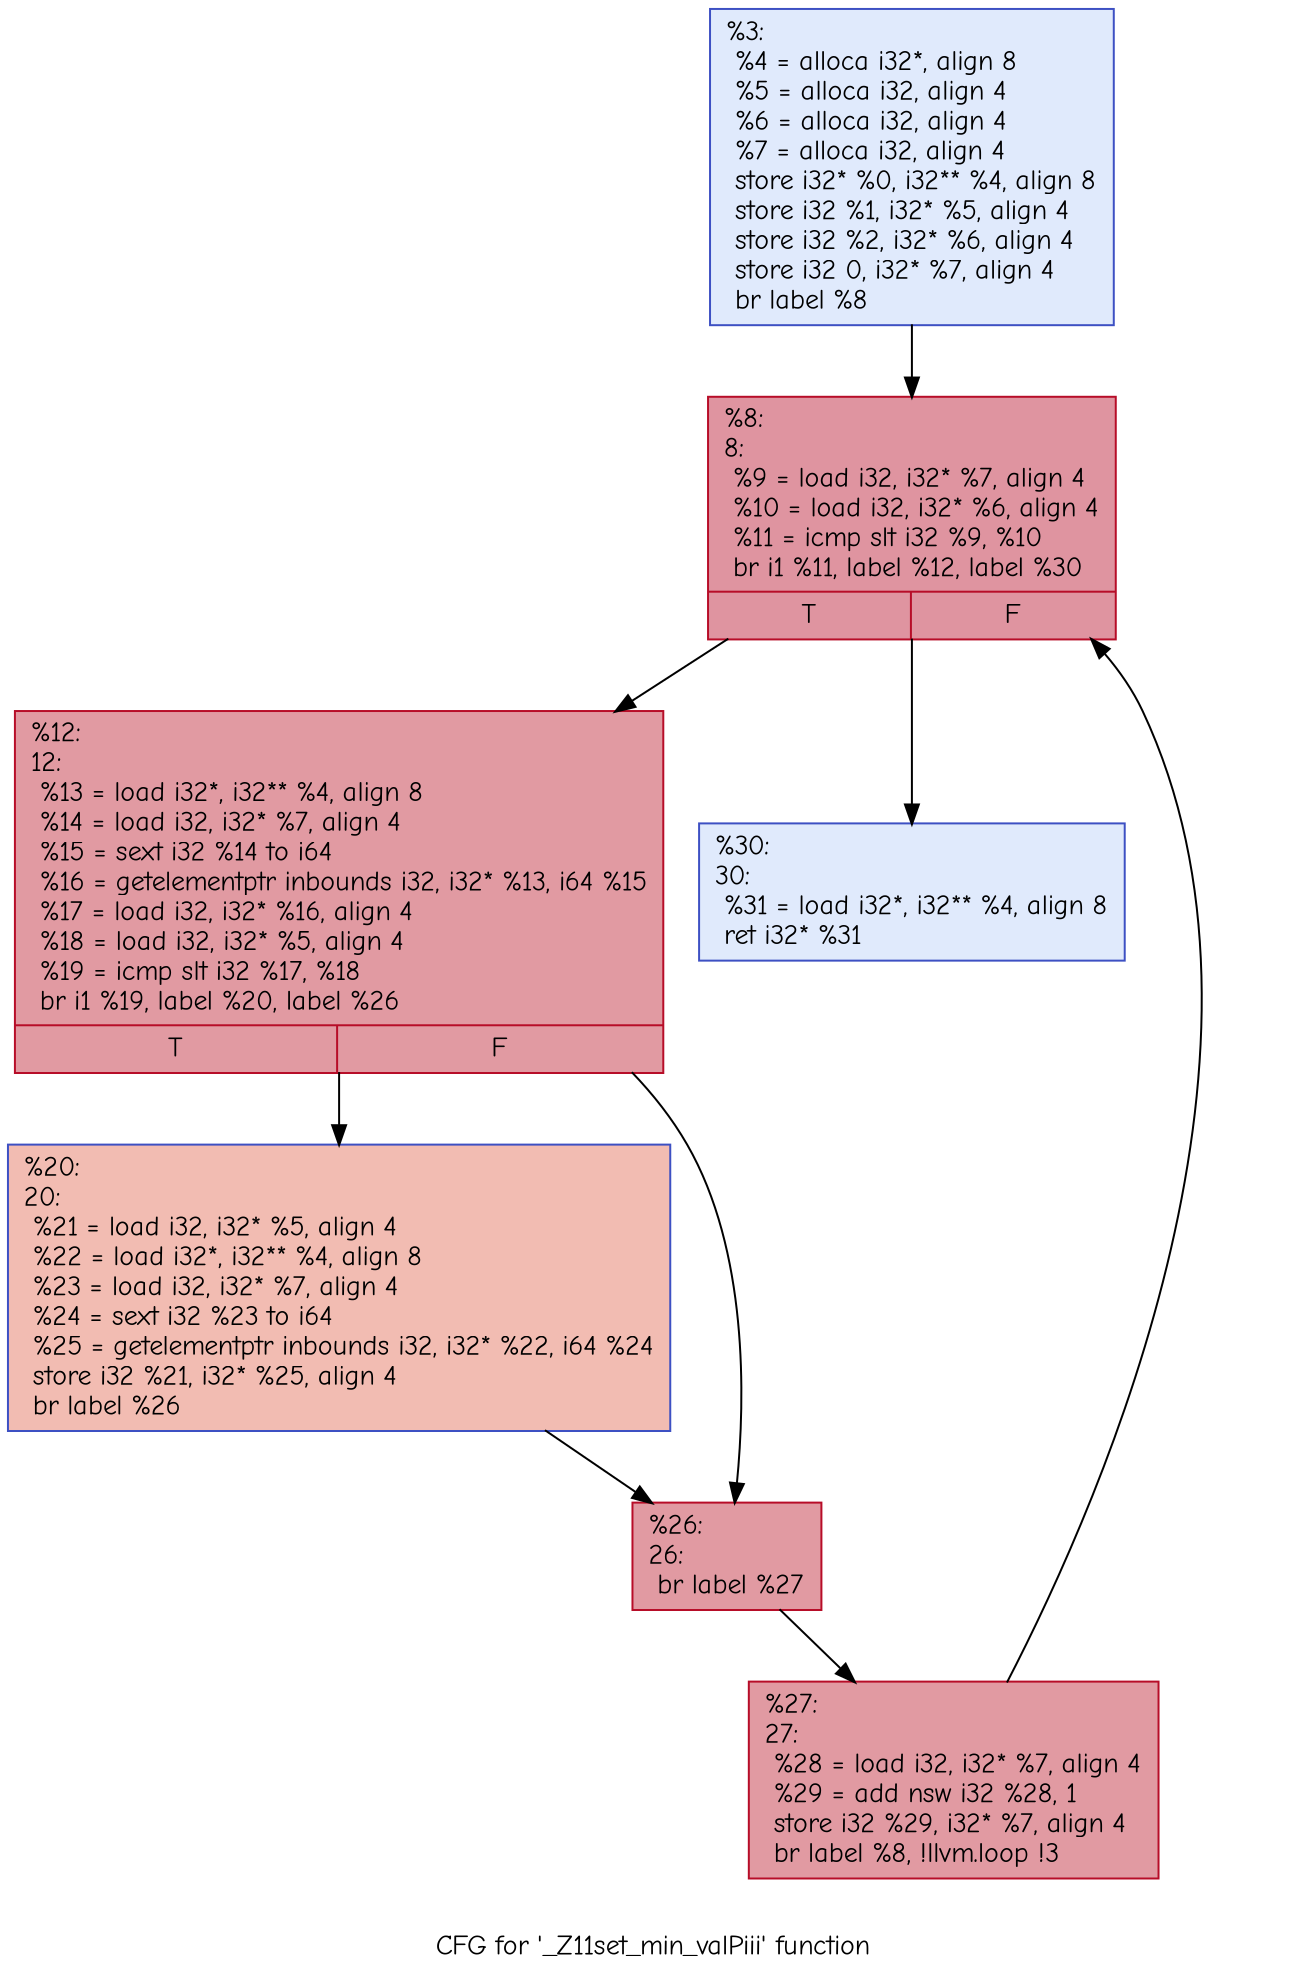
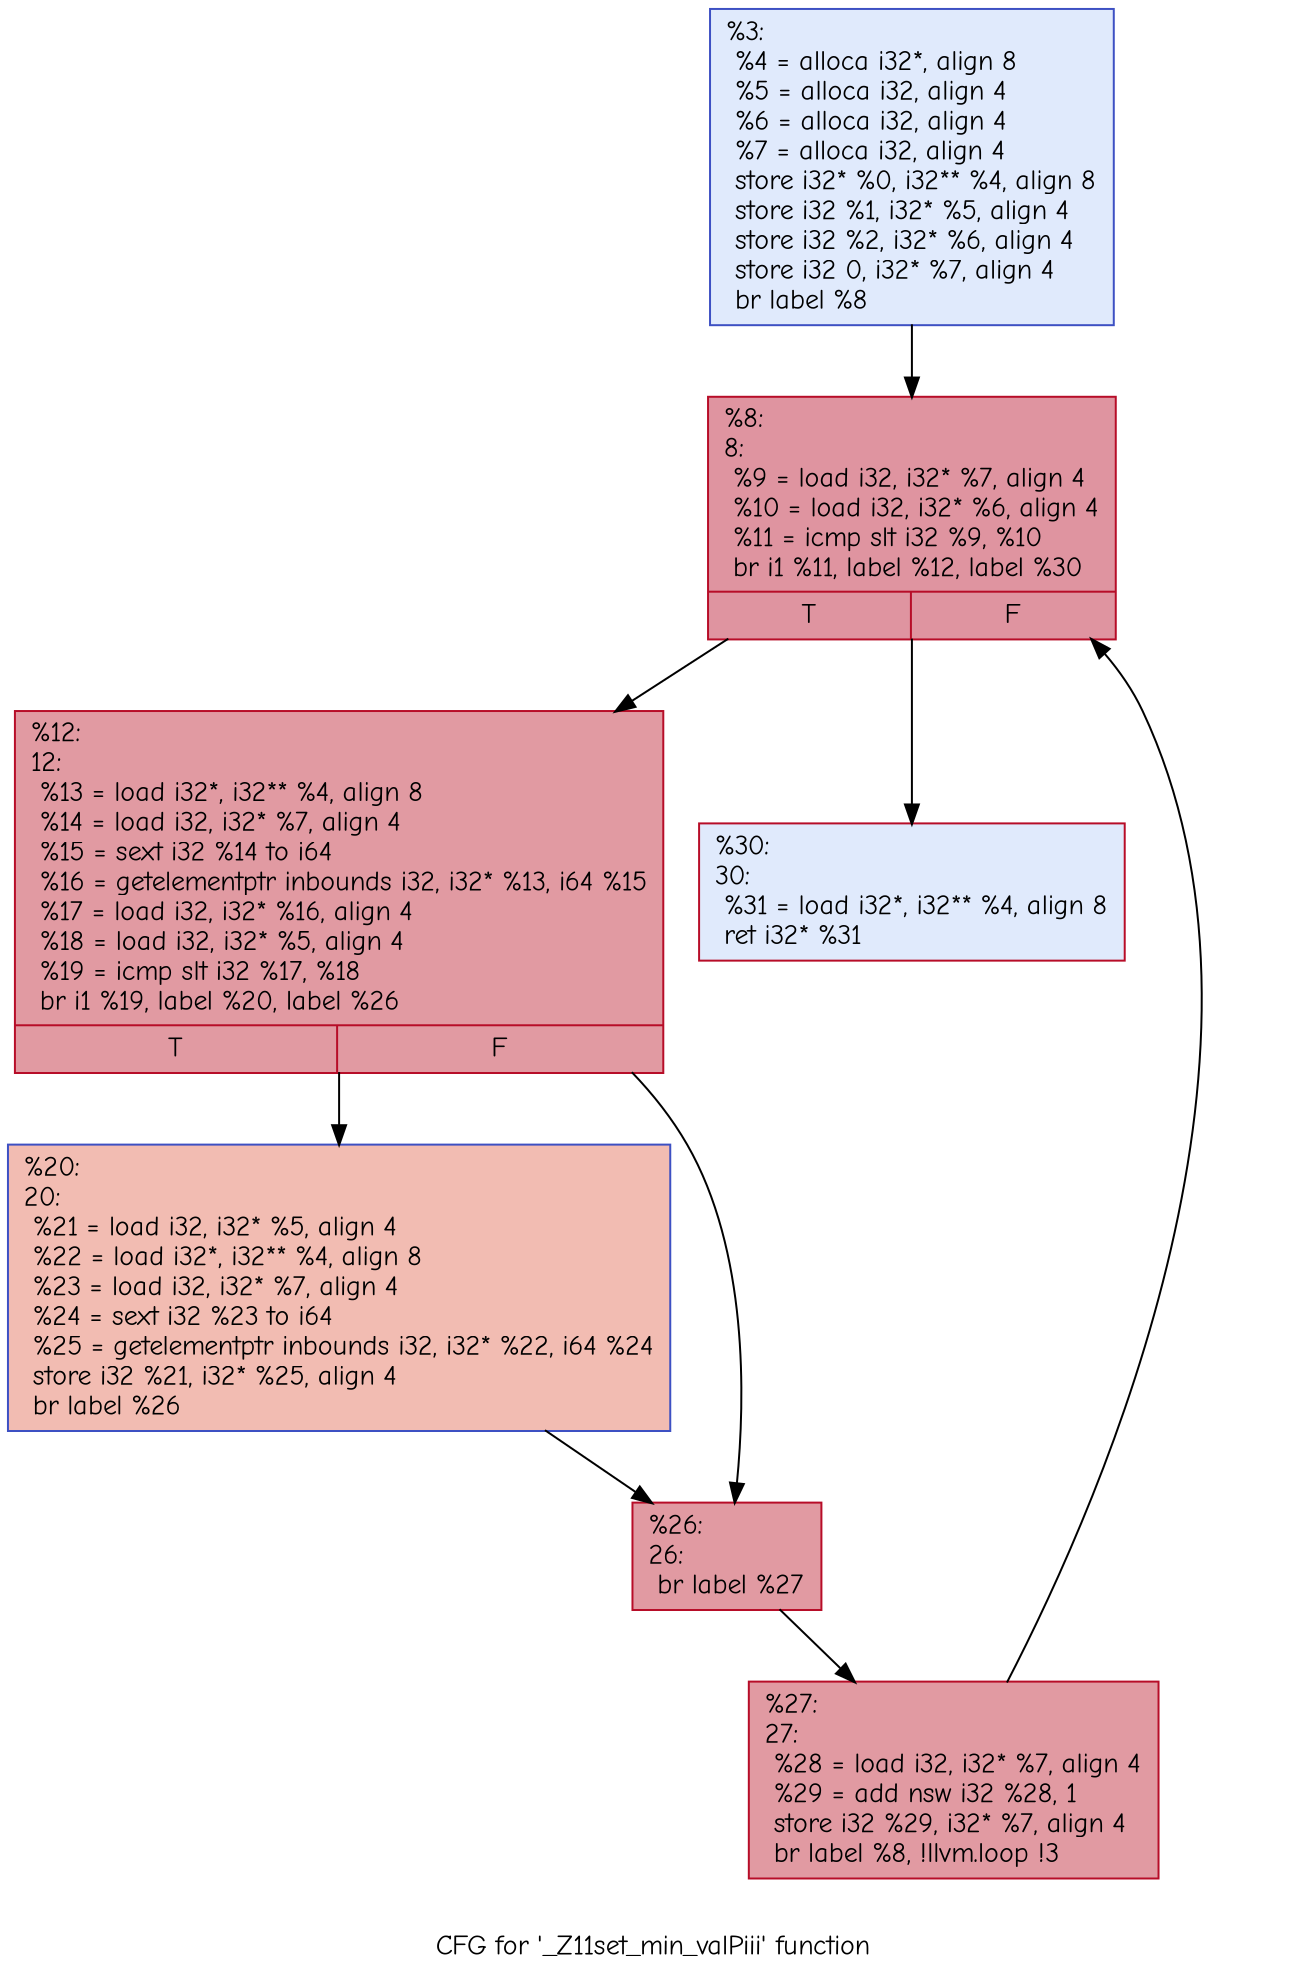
node "%30:": color #3d50c3ff -> #b70d28ff
